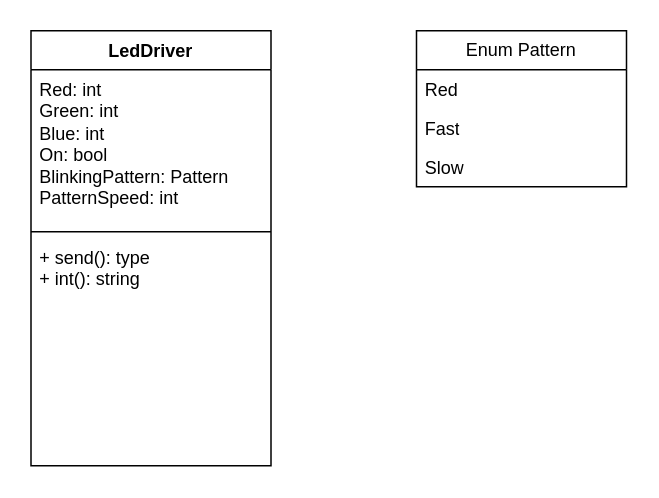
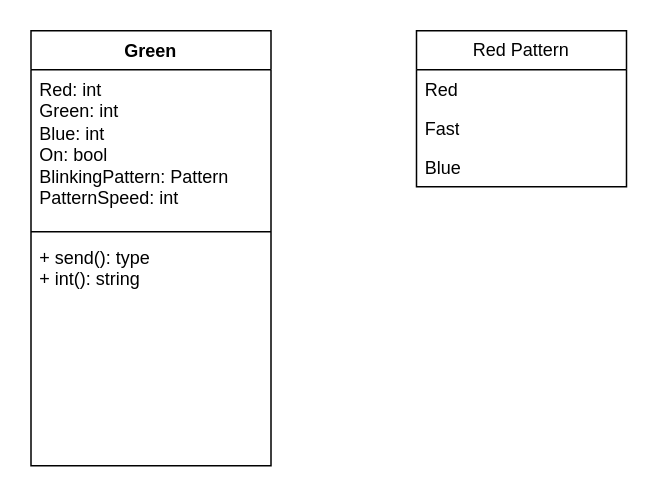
node "Enum Pattern": label "Enum Pattern" -> "Red Pattern"
node "LedDriver": label "LedDriver" -> "Green"
node "Slow": label "Slow" -> "Blue"
